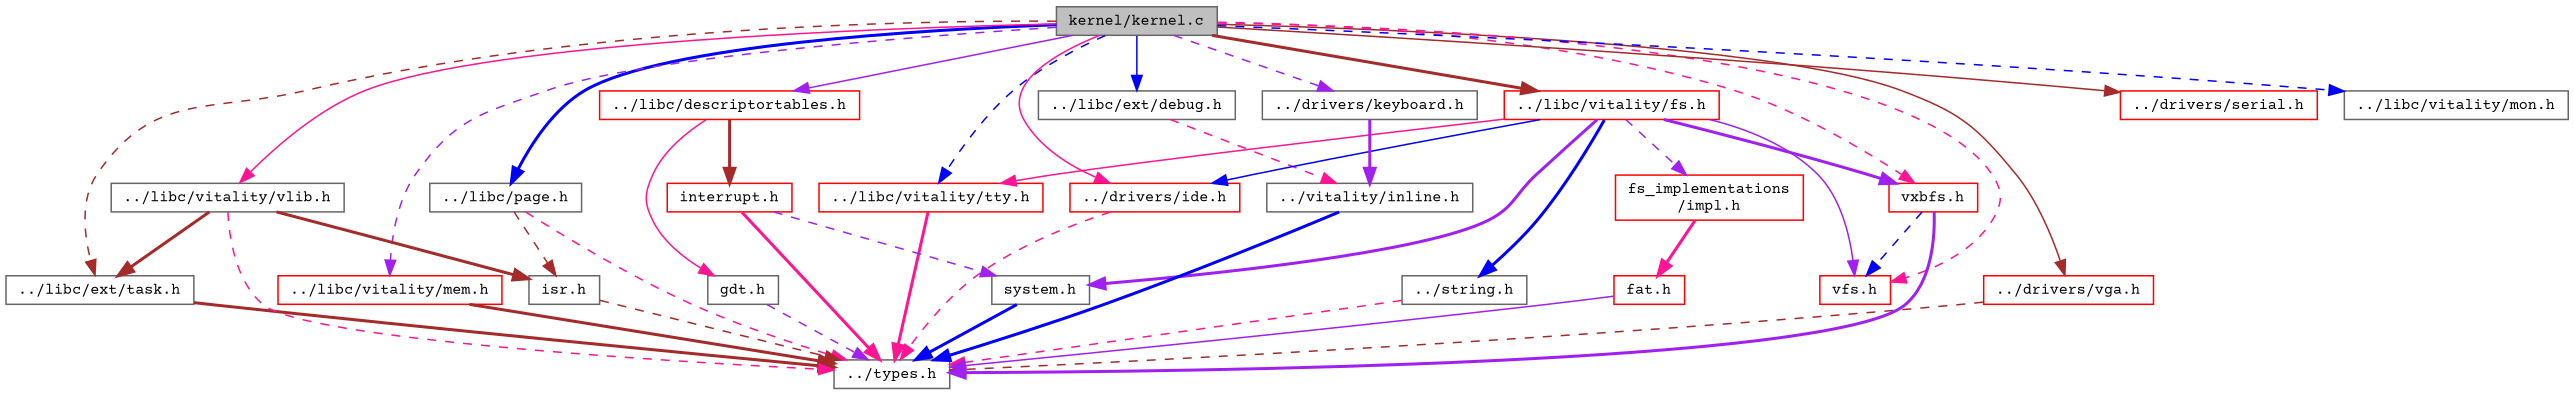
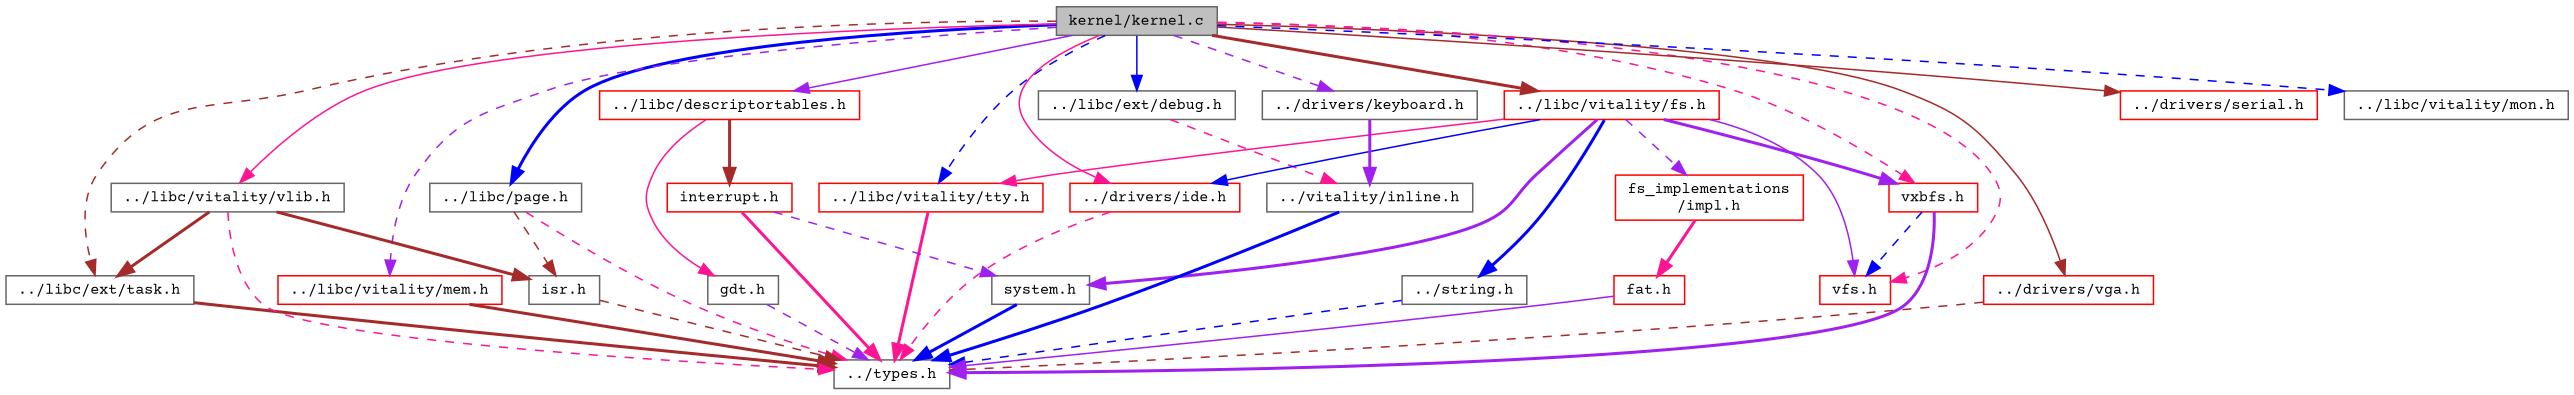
edge "../string.h" -> "../types.h": color deeppink -> blue
